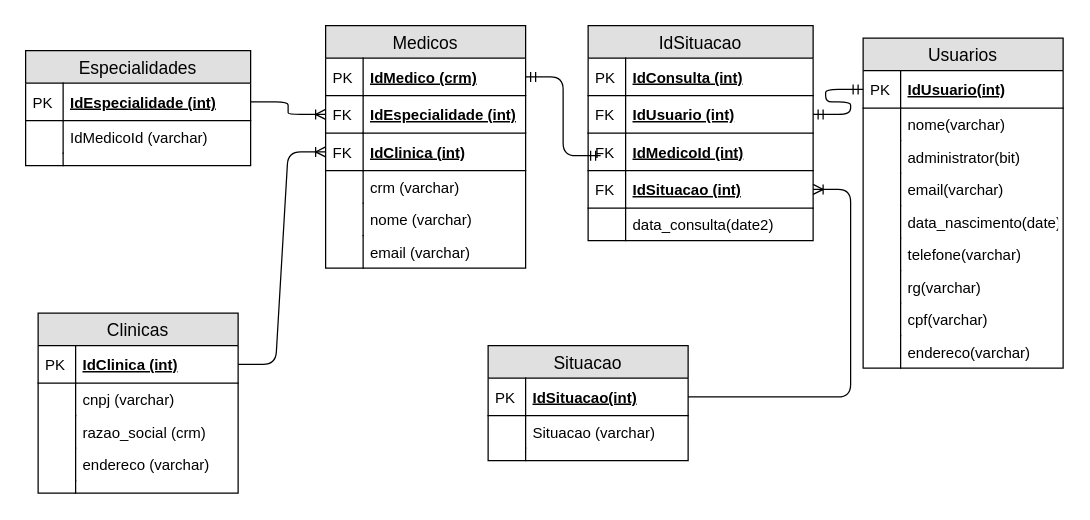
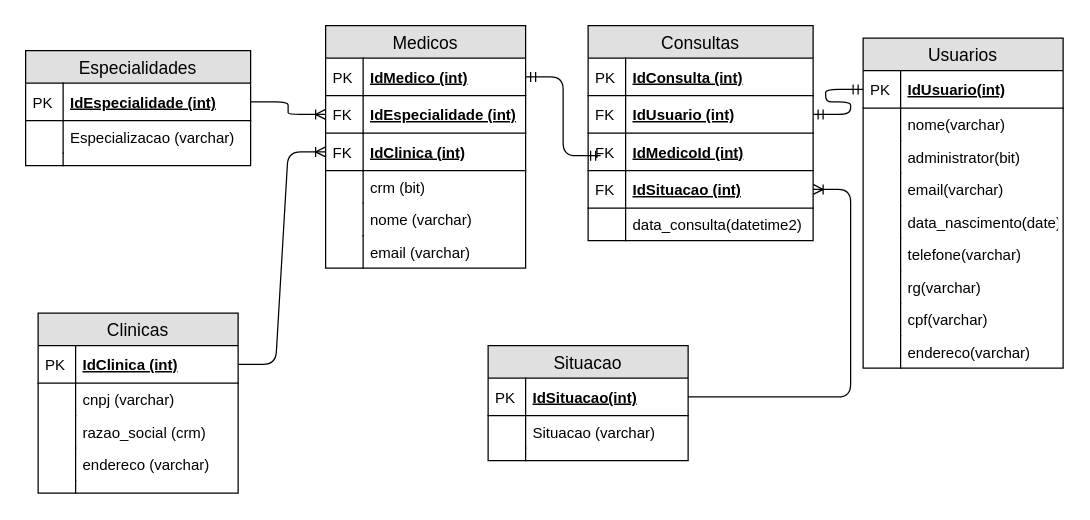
node "IdSituacao": label "IdSituacao" -> "Consultas"
node "IdMedico (crm)": label "IdMedico (crm)" -> "IdMedico (int)"
node "IdMedicoId (varchar)": label "IdMedicoId (varchar)" -> "Especializacao (varchar)"
node "crm (varchar)": label "crm (varchar)" -> "crm (bit)"
node "data_consulta(date2)": label "data_consulta(date2)" -> "data_consulta(datetime2)"
